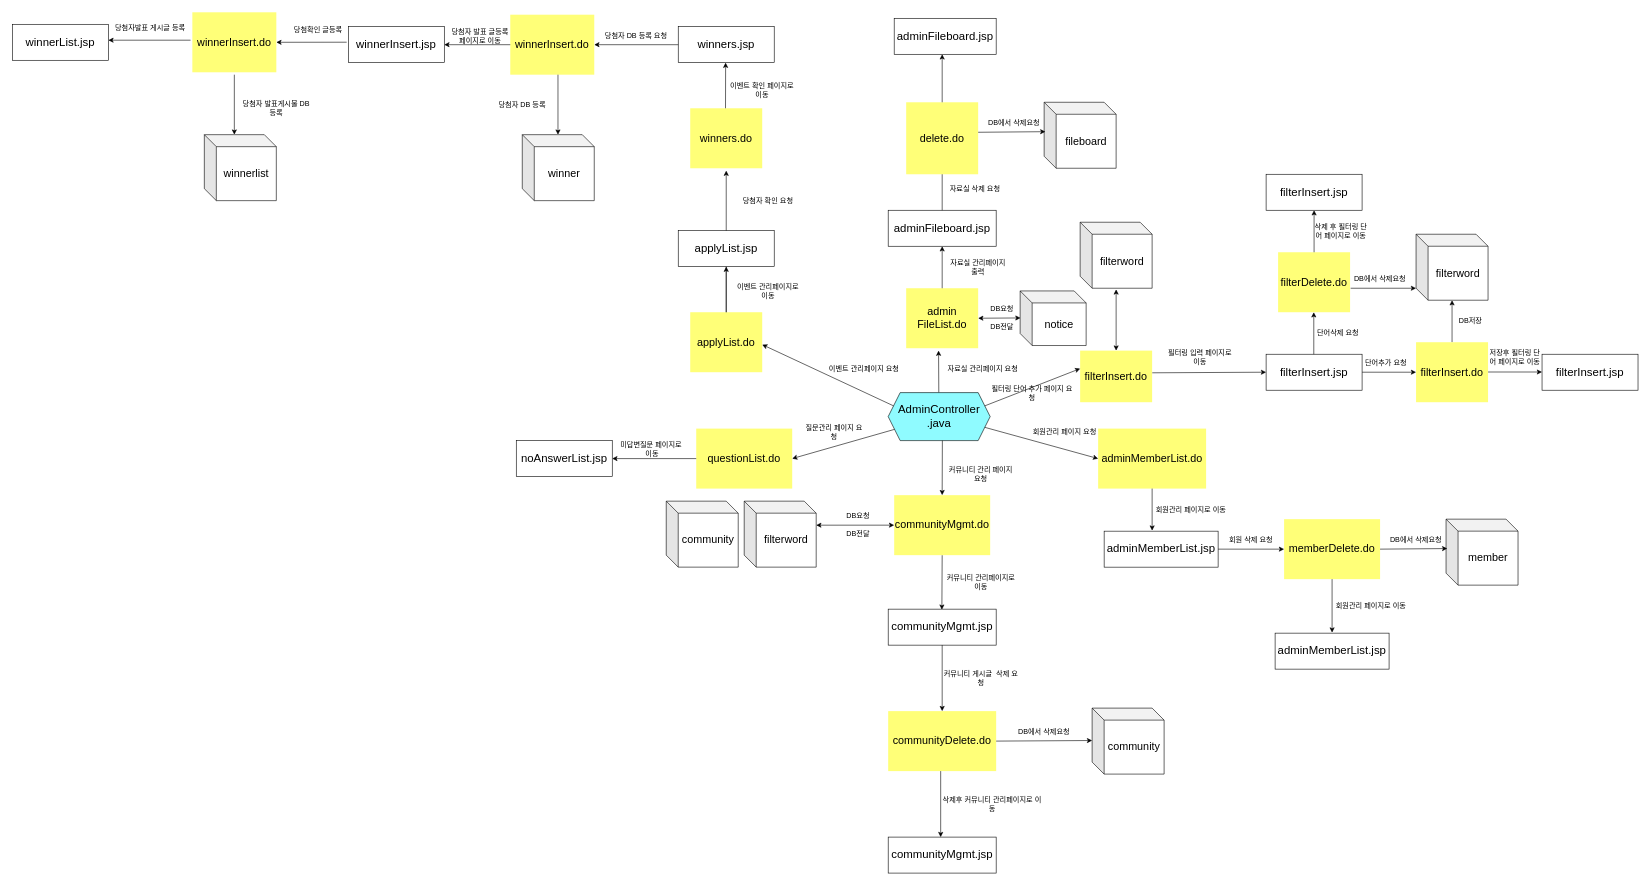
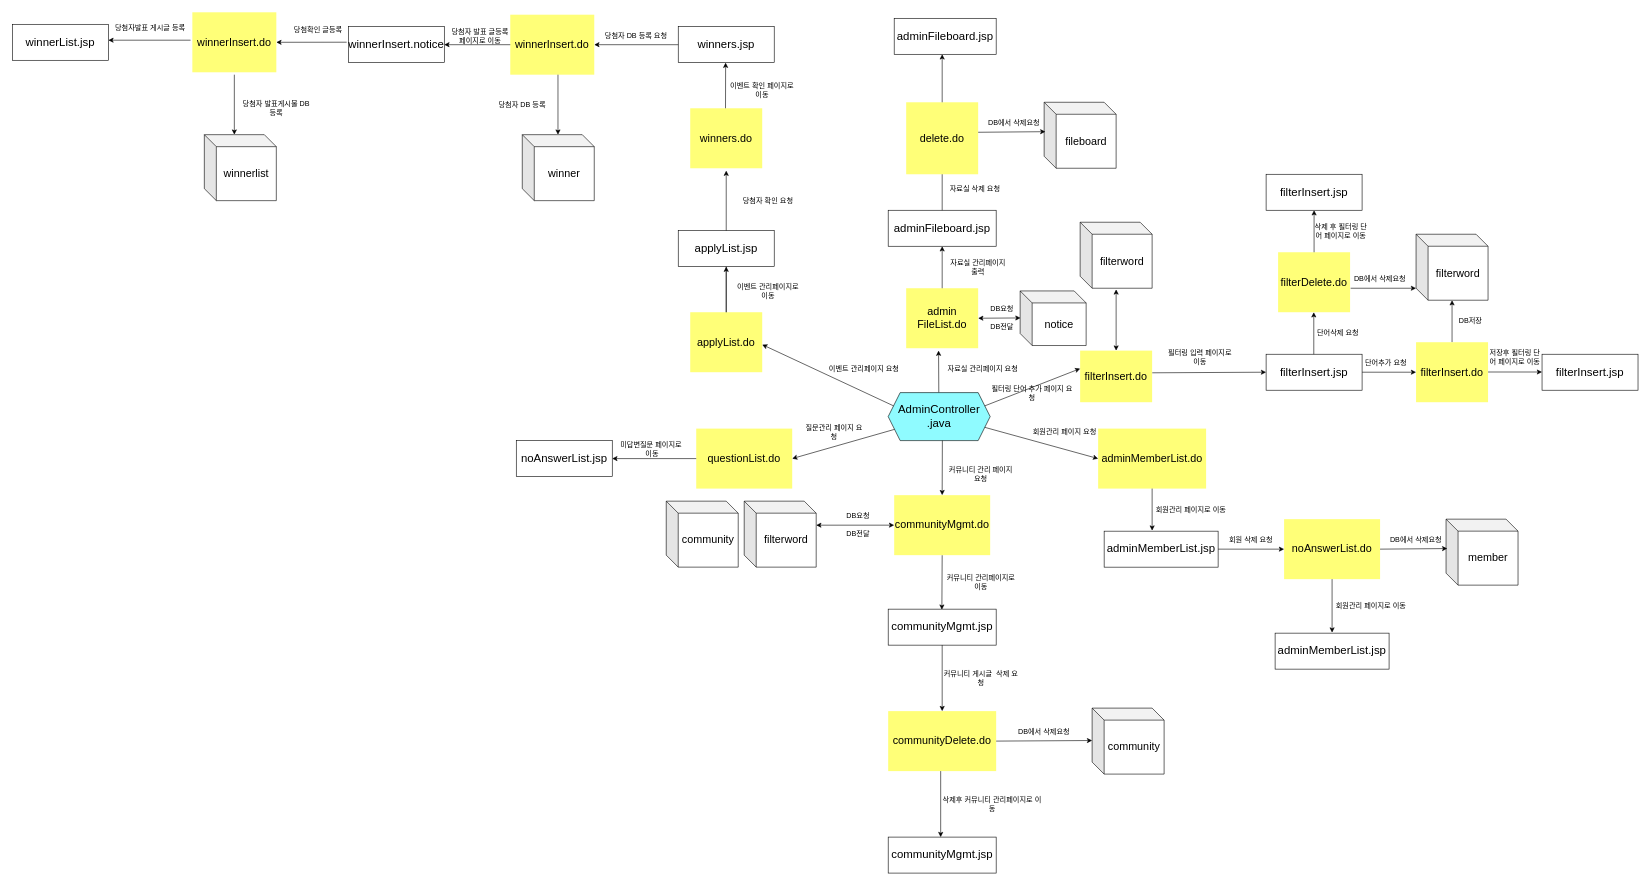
node "winnerInsert.jsp": label "winnerInsert.jsp" -> "winnerInsert.notice"
node "memberDelete.do": label "memberDelete.do" -> "noAnswerList.do"
